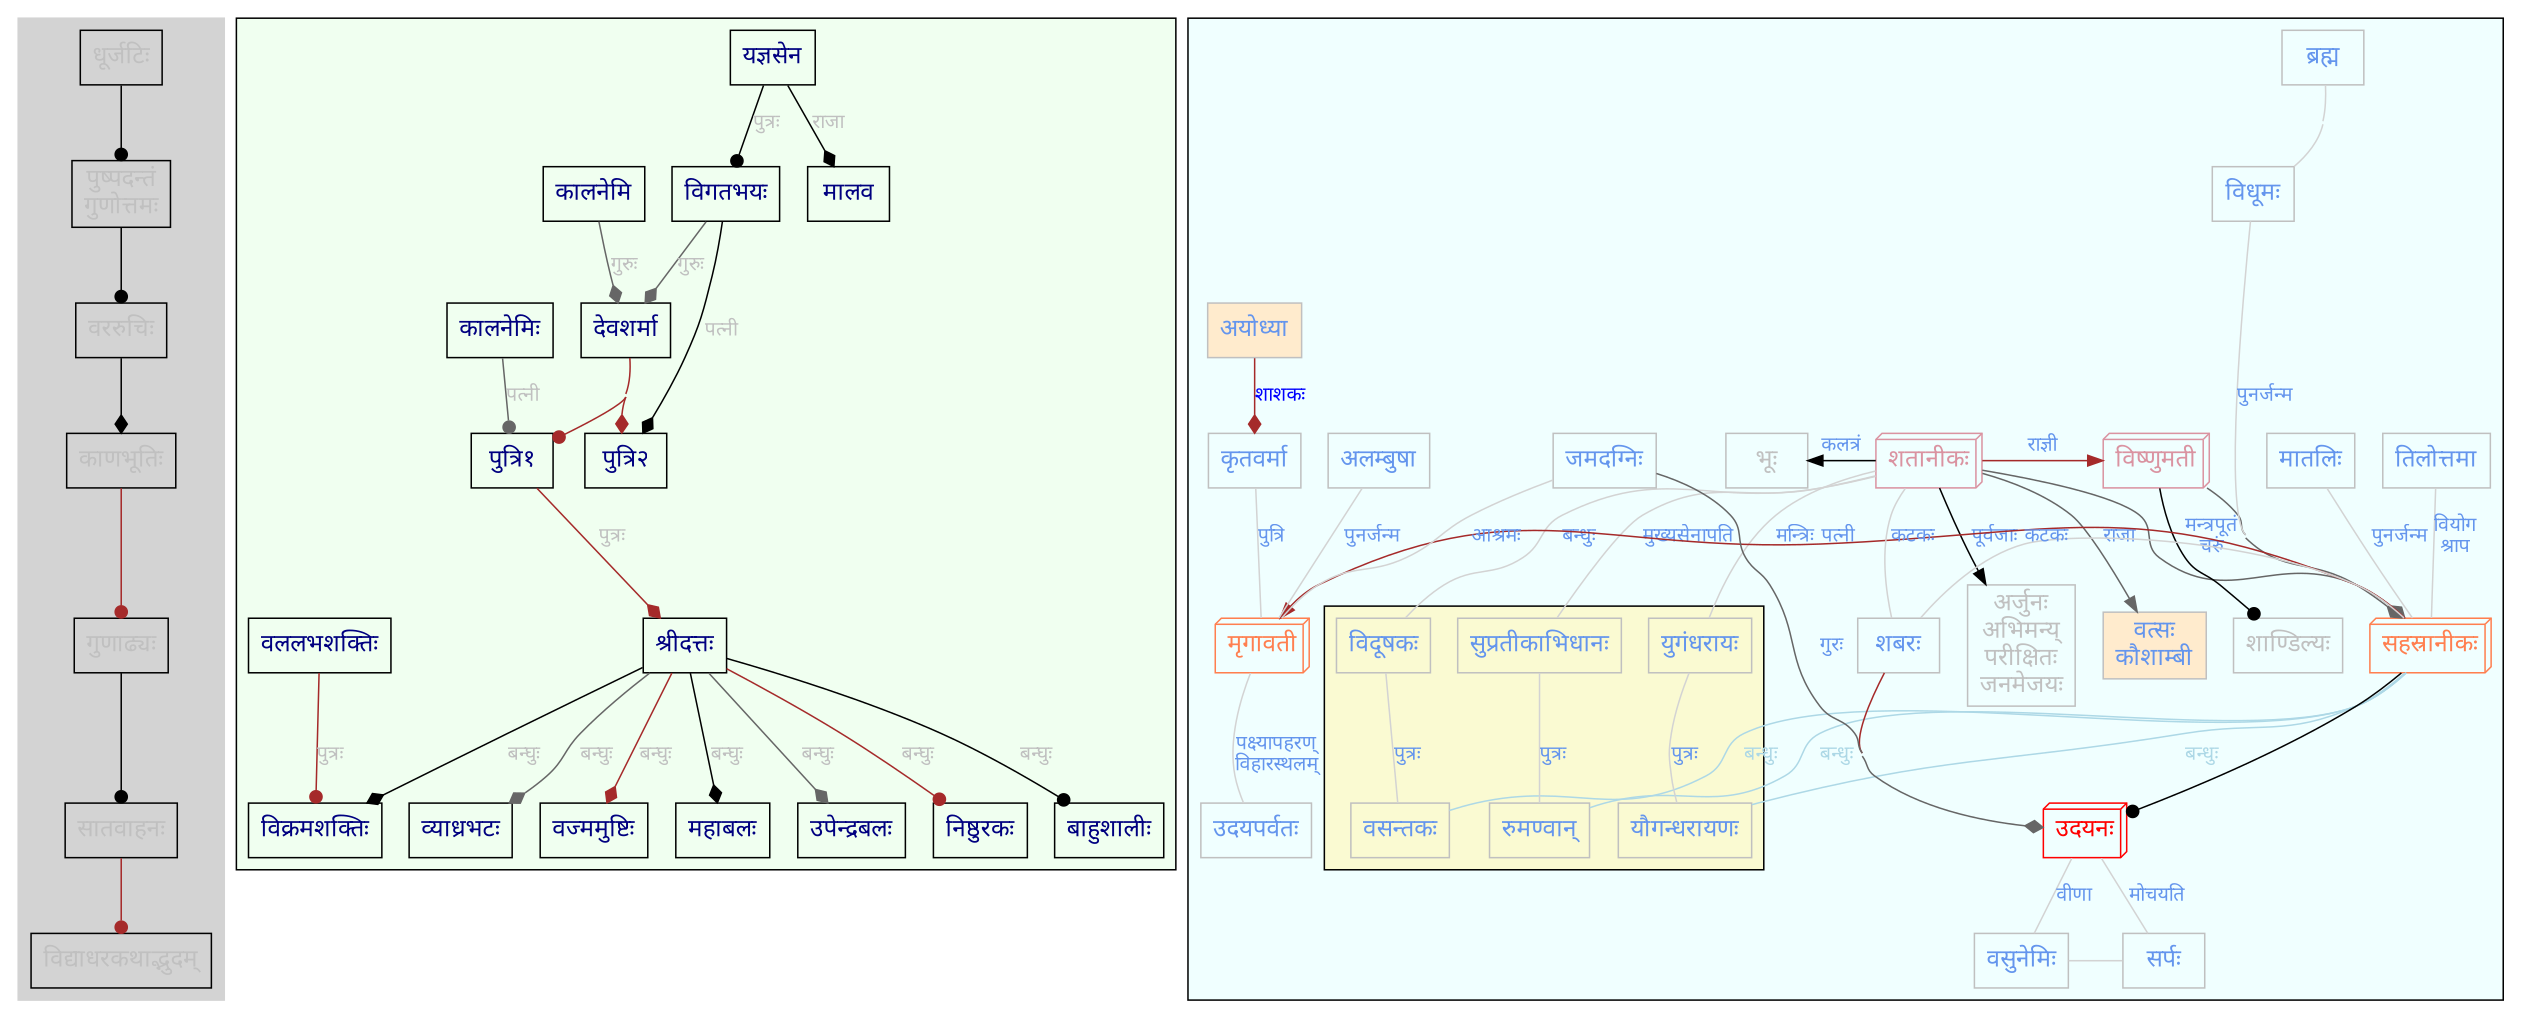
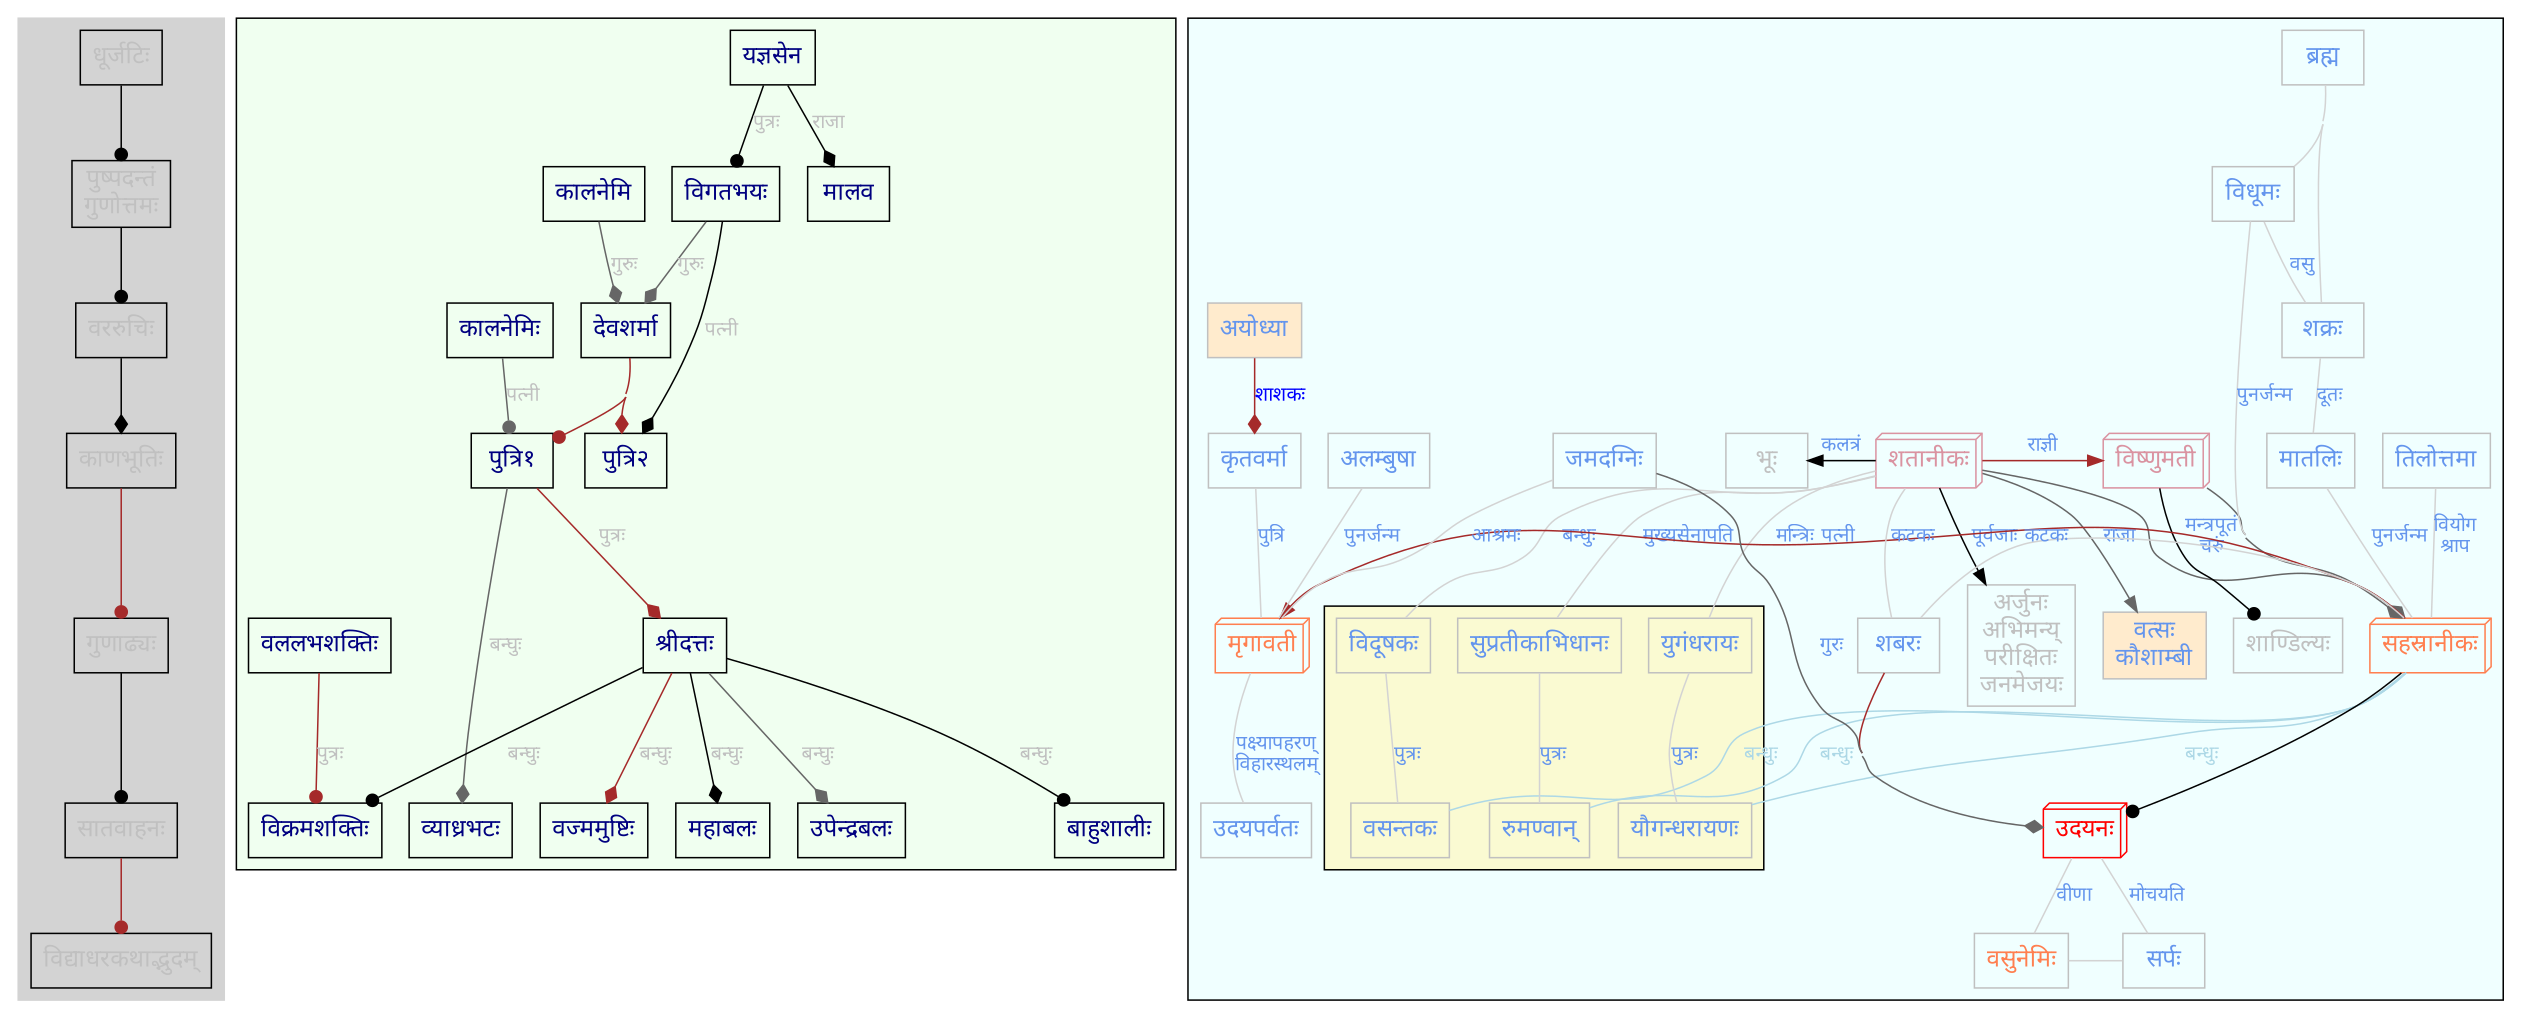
node "शक्रः": added
edge "श्रीदत्तः" -> "व्याध्रभटः": now "पुत्रि१" -> "व्याध्रभटः"
edge "श्रीदत्तः" -> "विक्रमशक्तिः": arrowhead diamond -> dot
node "निष्ठुरकः": removed
node "वसुनेमिः": fontcolor cornflowerblue -> coral
